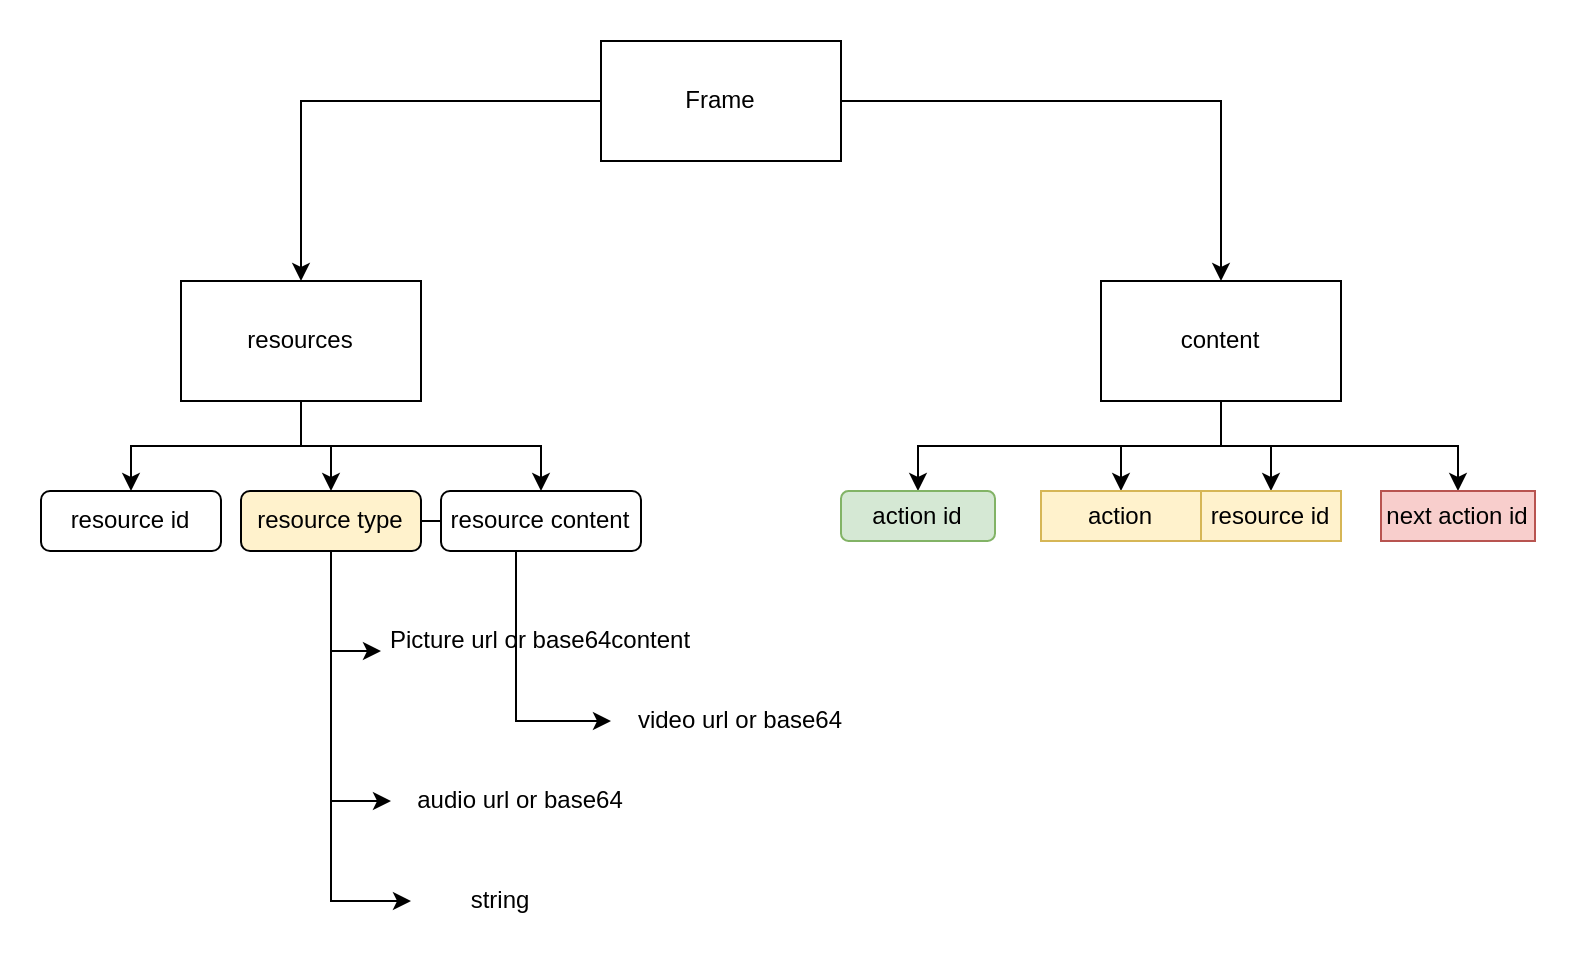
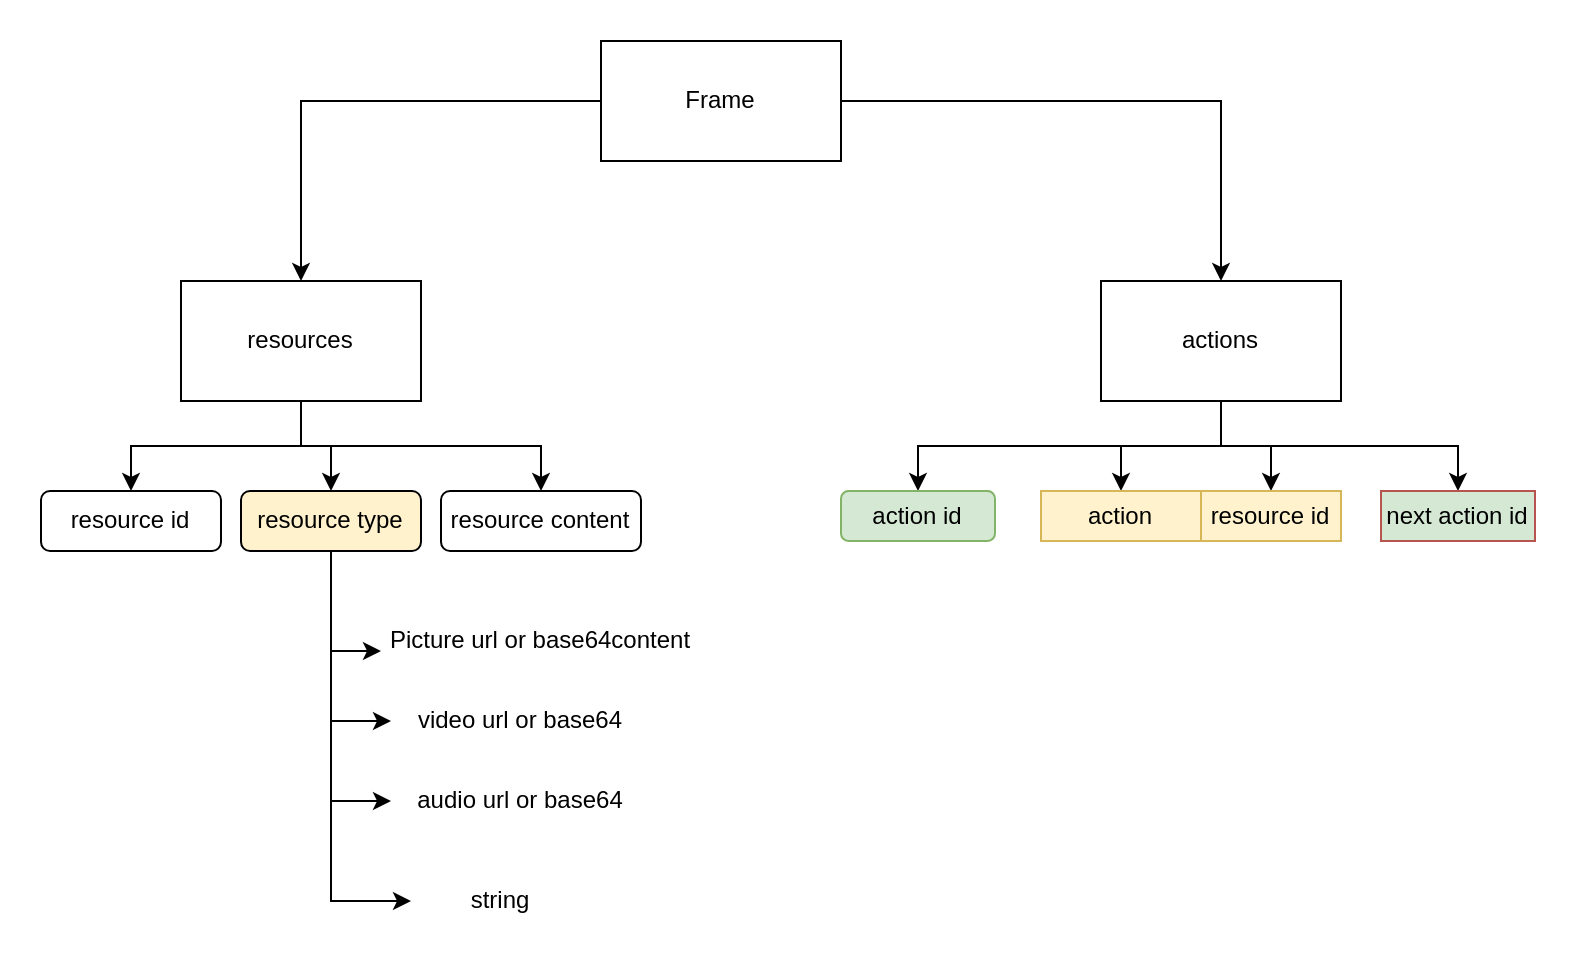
node "content": label "content" -> "actions"
node "next action id": fillcolor #f8cecc -> #d5e8d4
node "video url or base64": moved (741, 721) -> (521, 721)
